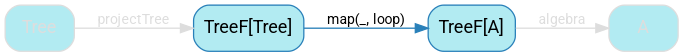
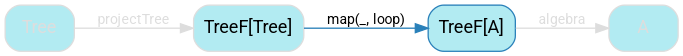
node "TreeF[Tree]": color #2980b9 -> #dddddd
